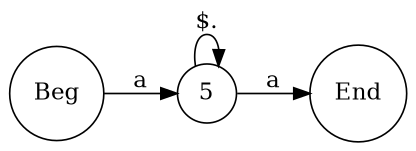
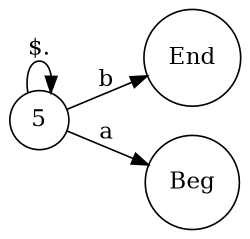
edge "5" -> "End": label "a" -> "b"
edge "Beg" -> "5": reversed
